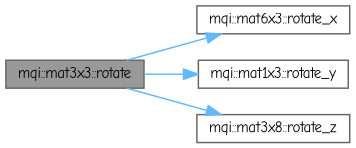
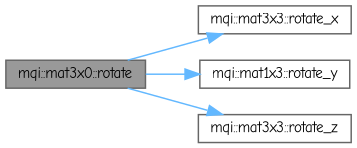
node "mqi::mat6x3::rotate_x": label "mqi::mat6x3::rotate_x" -> "mqi::mat3x3::rotate_x"
node "mqi::mat3x3::rotate": label "mqi::mat3x3::rotate" -> "mqi::mat3x0::rotate"
node "mqi::mat3x8::rotate_z": label "mqi::mat3x8::rotate_z" -> "mqi::mat3x3::rotate_z"
